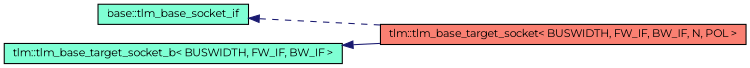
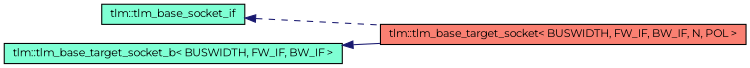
node "base::tlm_base_socket_if": label "base::tlm_base_socket_if" -> "tlm::tlm_base_socket_if"
